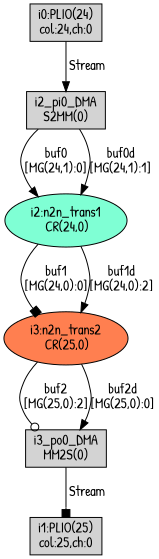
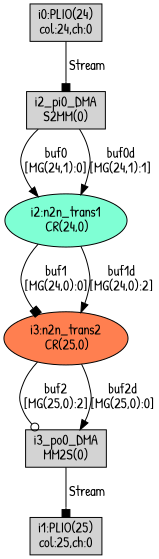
edge "i0:PLIO(24) col:24,ch:0" -> "i2_pi0_DMA S2MM(0)": arrowhead normal -> box
